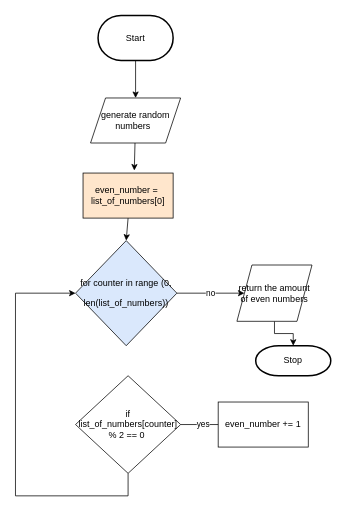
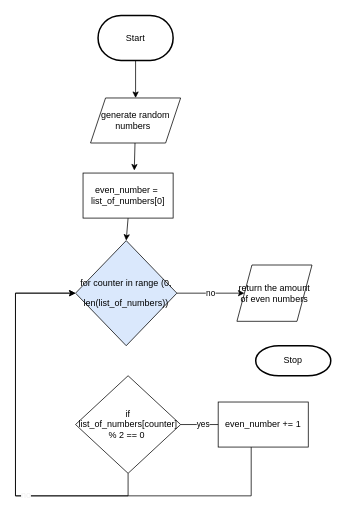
node "even_number = list_of_numbers[0]": fillcolor #ffe6cc -> #ffffff
edge "return the amount of even numbers" -> "Stop": removed
edge "even_number += 1" -> "for counter in range (0, len(list_of_numbers))": added, label "no"
